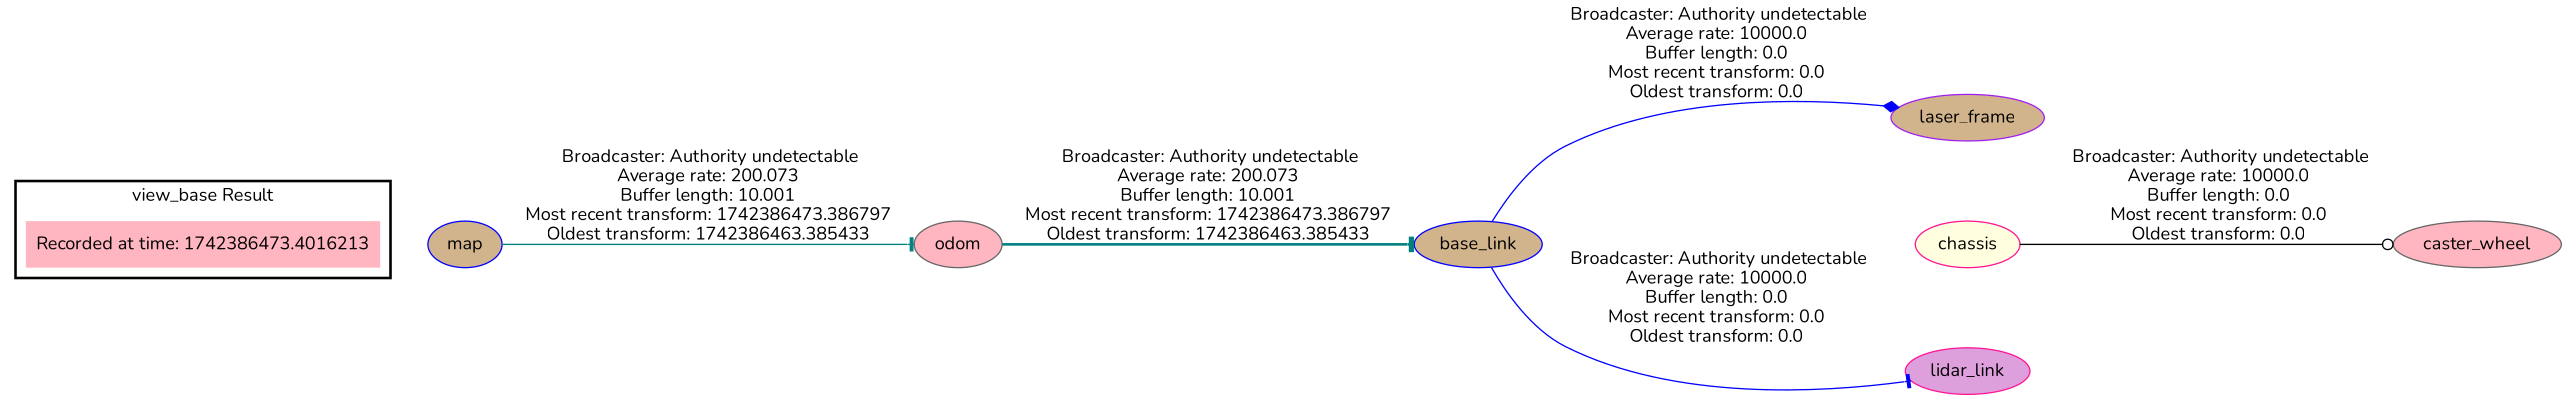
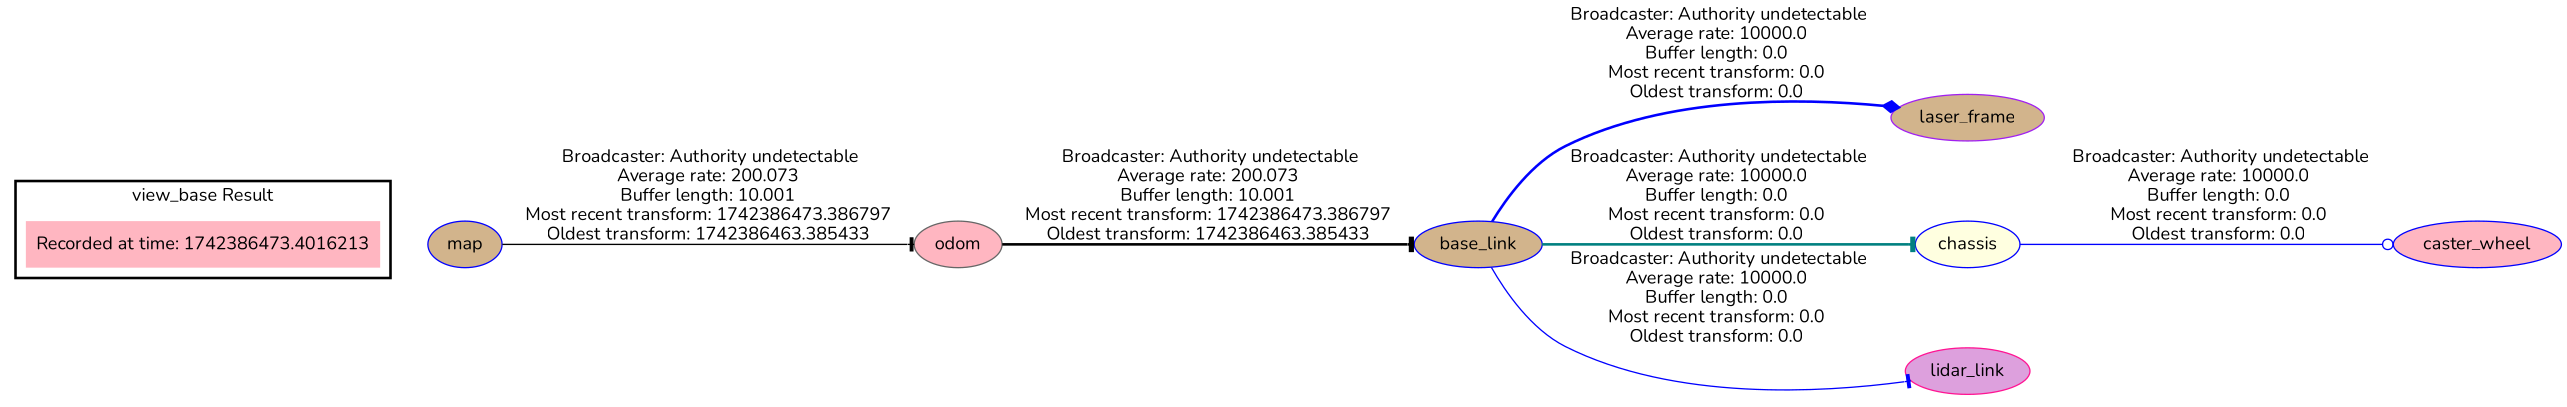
edge "base_link" -> "laser_frame": style solid -> bold
edge "map" -> "odom": color teal -> black
edge "odom" -> "base_link": color teal -> black
edge "base_link" -> "chassis": added, label "Broadcaster: Authority undetectable Average rate: 10000.0 Buffer length: 0.0 Most recent transform: 0.0 Oldest transform: 0.0"
node "chassis": color deeppink -> blue
edge "chassis" -> "caster_wheel": color black -> blue
node "caster_wheel": color gray40 -> blue
